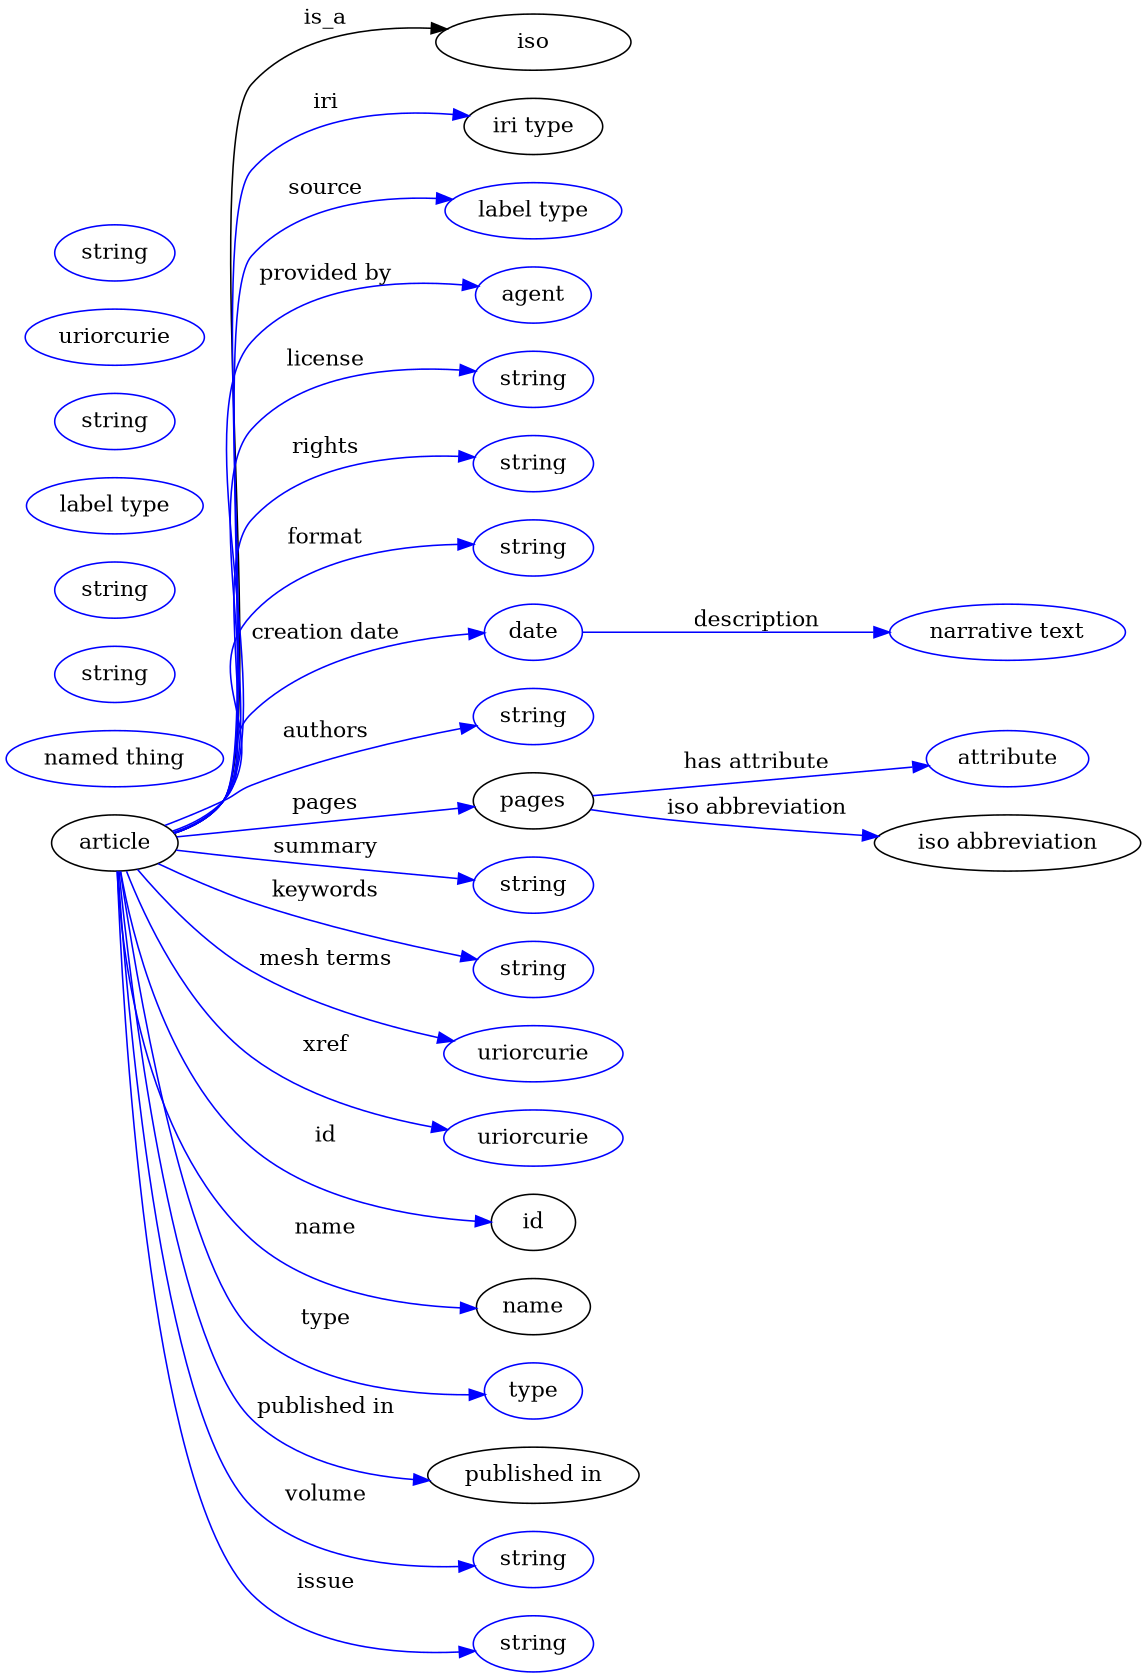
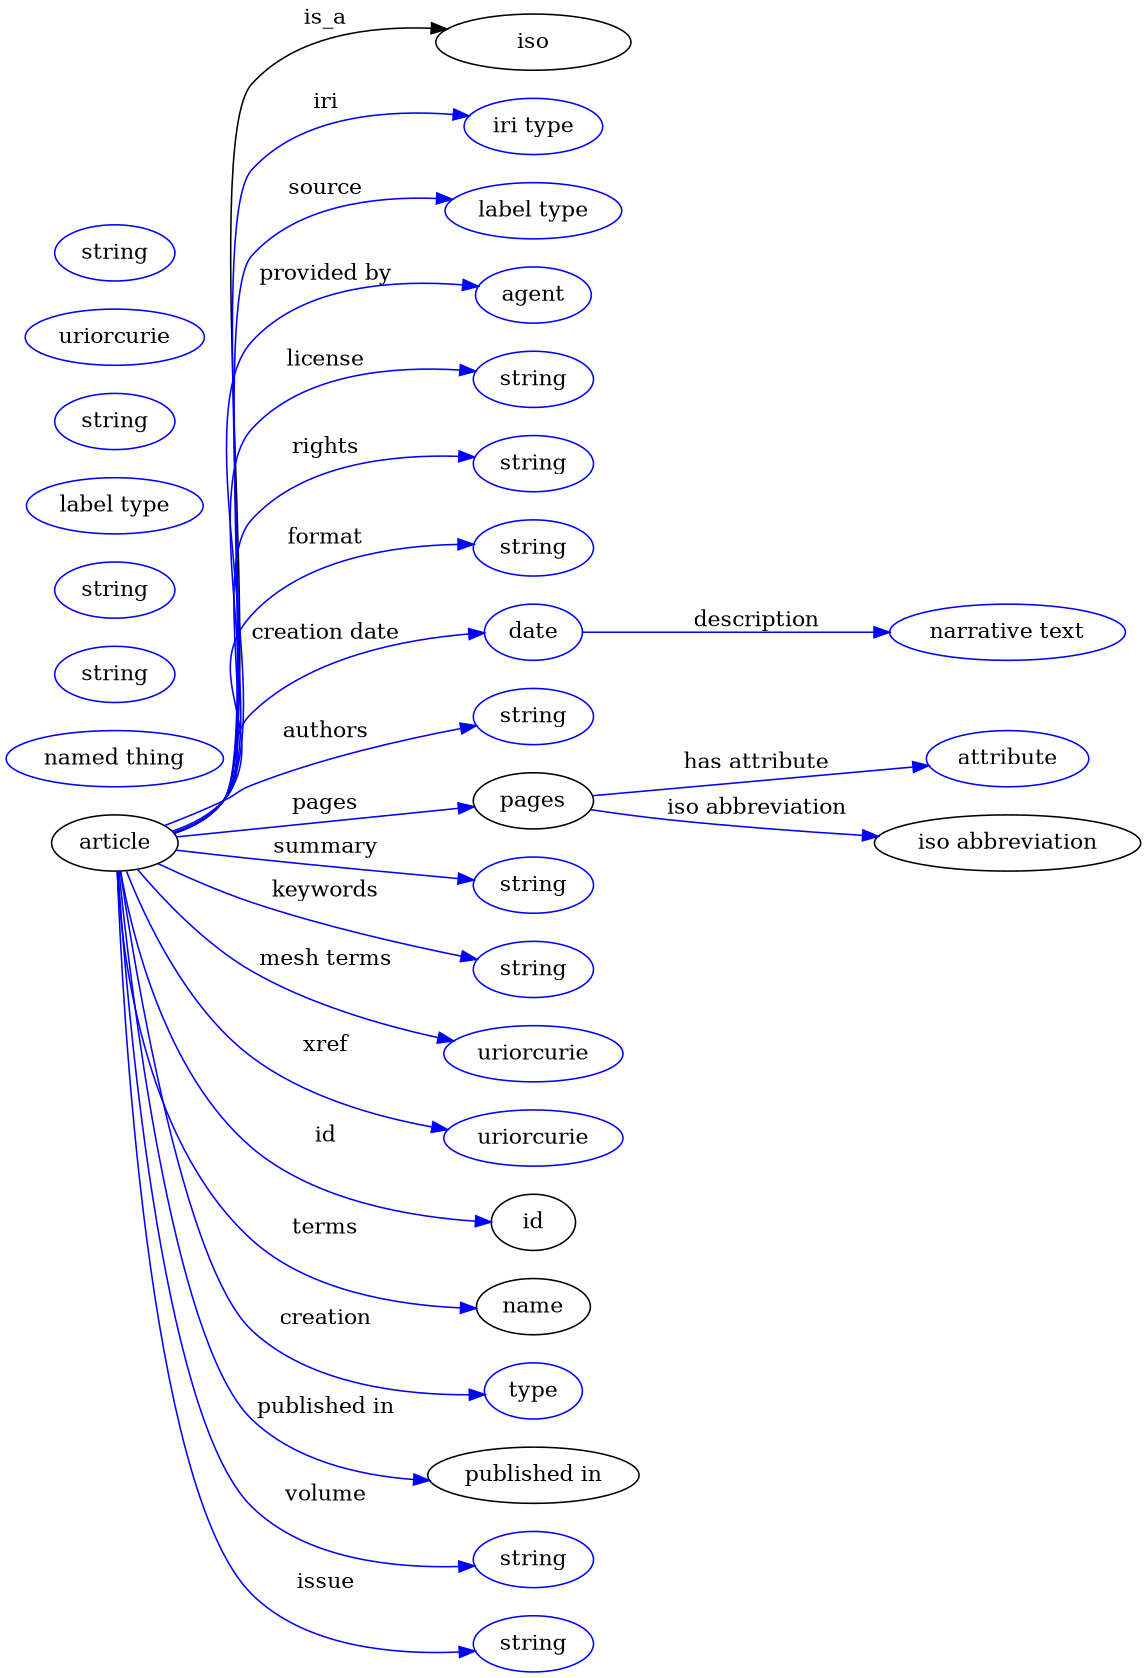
node "iri type": color black -> blue
edge "article" -> "name": label "name" -> "terms"
edge "article" -> "type": label "type" -> "creation"
